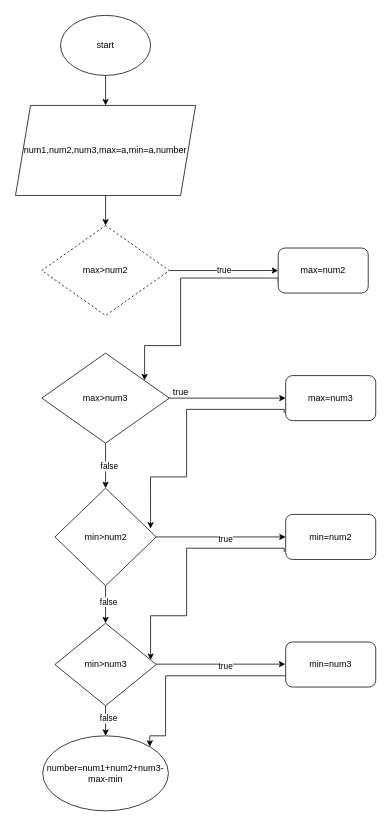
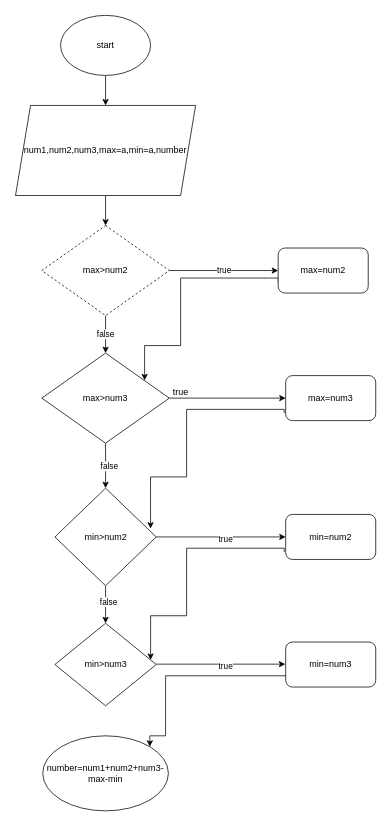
edge "max>num2" -> "max>num3": added, label "false"
edge "min>num3" -> "number=num1+num2+num3-max-min": removed, label "false"
